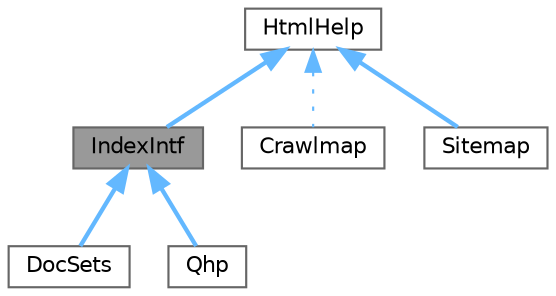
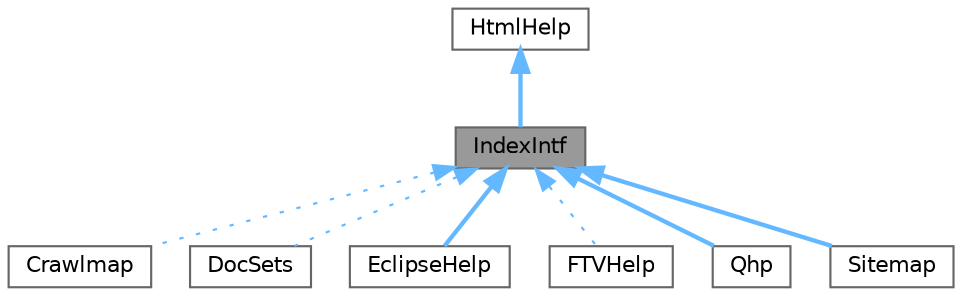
edge "Sitemap" -> "HtmlHelp": now "Sitemap" -> "IndexIntf"
edge "Crawlmap" -> "HtmlHelp": now "Crawlmap" -> "IndexIntf"
edge "DocSets" -> "IndexIntf": style bold -> dotted
node "EclipseHelp": added
node "FTVHelp": added
